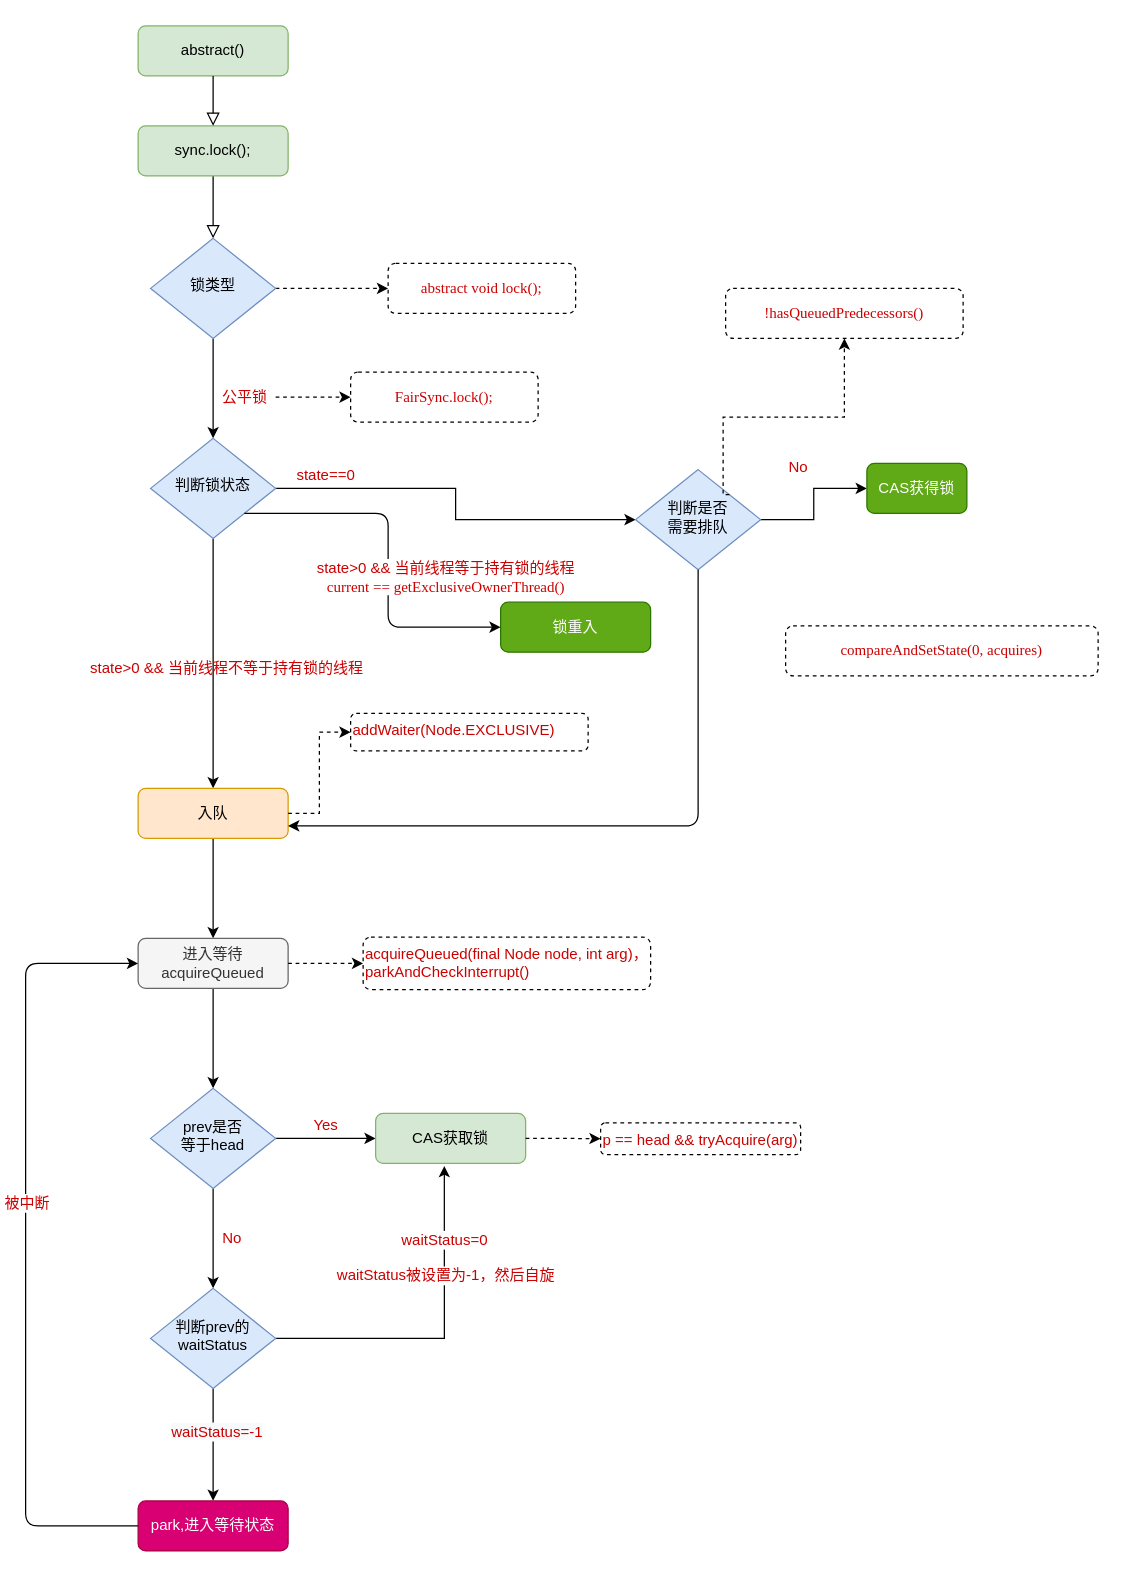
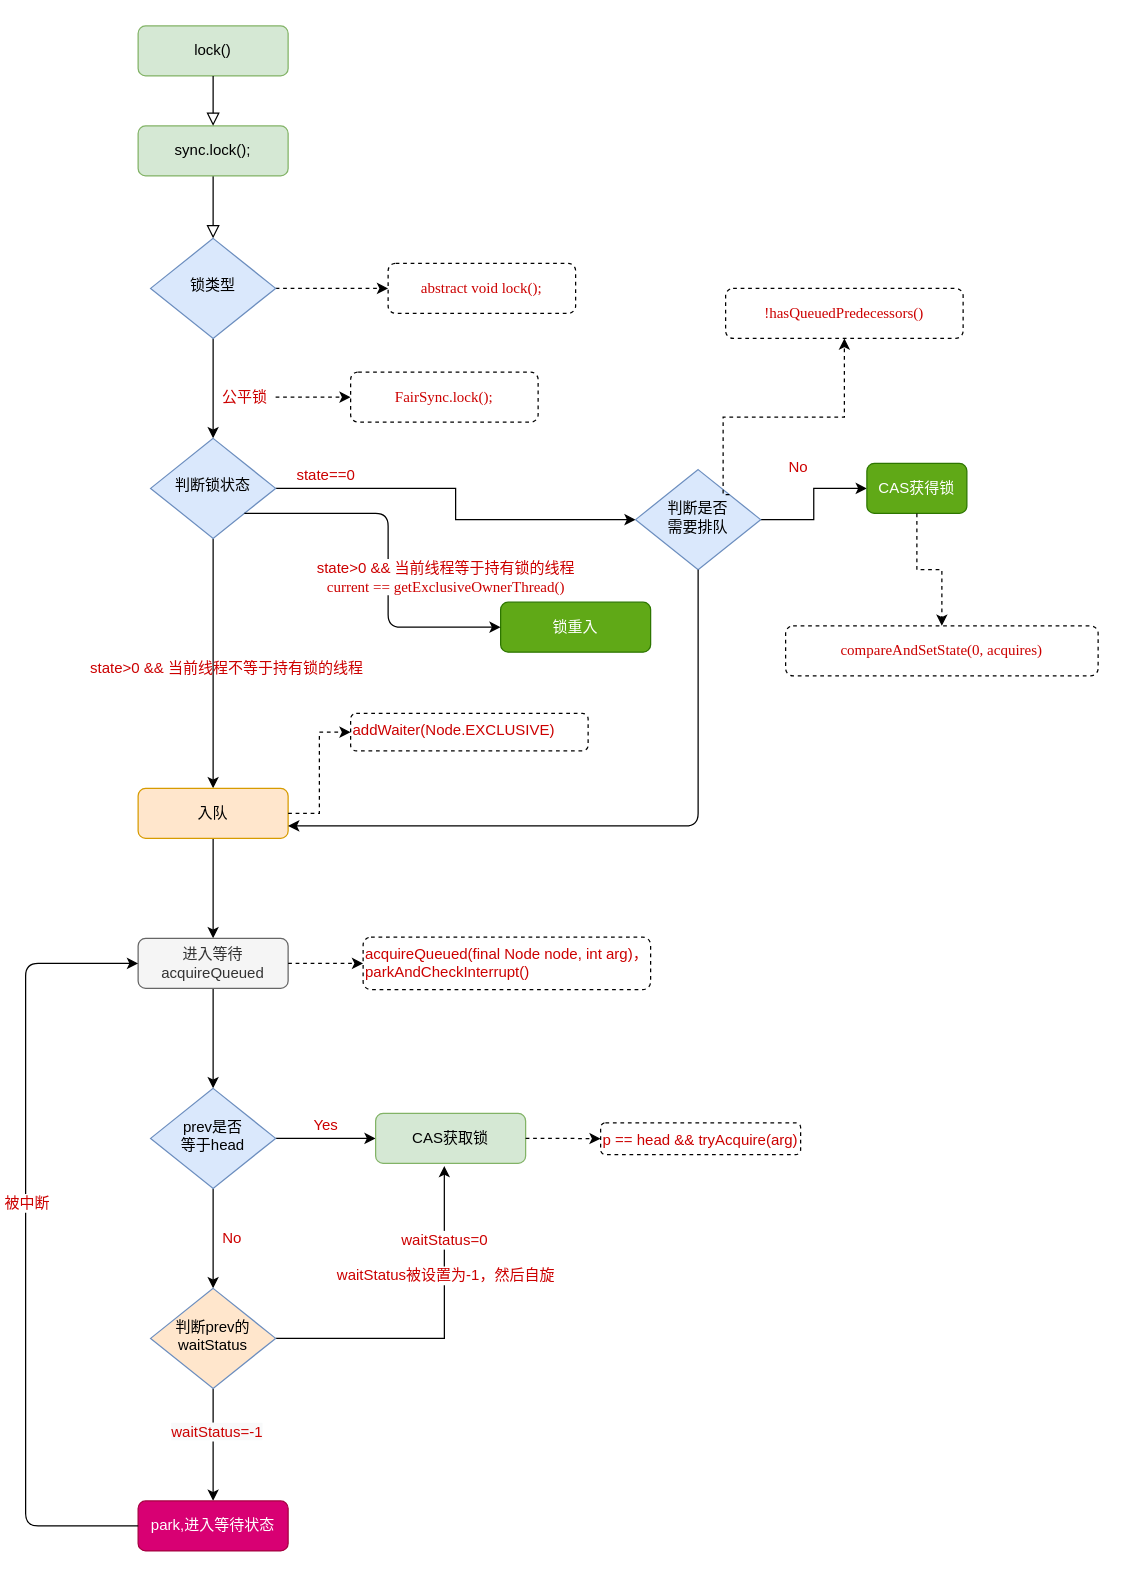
node "abstract()": label "abstract()" -> "lock()"
edge "CAS获得锁" -> "compareAndSetState(0, acquires)": added
node "判断prev的waitStatus": fillcolor #dae8fc -> #ffe6cc
